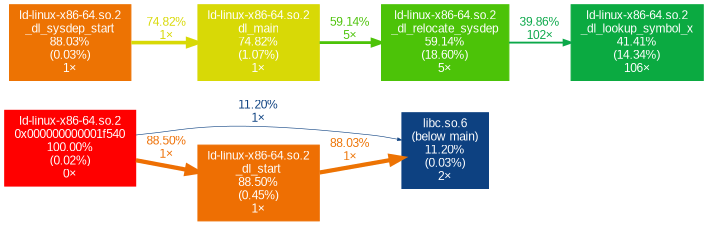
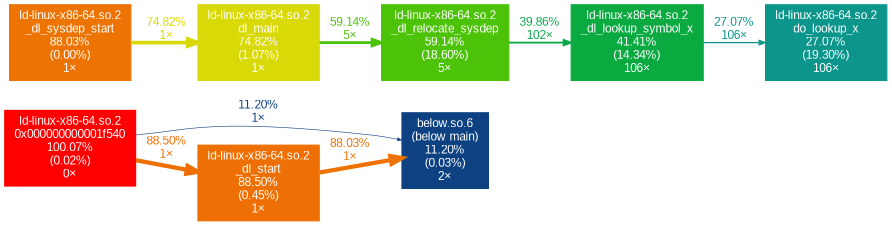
node "ld-linux-x86-64.so.2 _dl_sysdep_start 88.03% (0.03%) 1×": label "ld-linux-x86-64.so.2 _dl_sysdep_start 88.03% (0.03%) 1×" -> "ld-linux-x86-64.so.2 _dl_sysdep_start 88.03% (0.00%) 1×"
node "ld-linux-x86-64.so.2 do_lookup_x 27.07% (19.30%) 106×": added
node "ld-linux-x86-64.so.2 0x000000000001f540 100.00% (0.02%) 0×": label "ld-linux-x86-64.so.2 0x000000000001f540 100.00% (0.02%) 0×" -> "ld-linux-x86-64.so.2 0x000000000001f540 100.07% (0.02%) 0×"
node "libc.so.6 (below main) 11.20% (0.03%) 2×": label "libc.so.6 (below main) 11.20% (0.03%) 2×" -> "below.so.6 (below main) 11.20% (0.03%) 2×"
